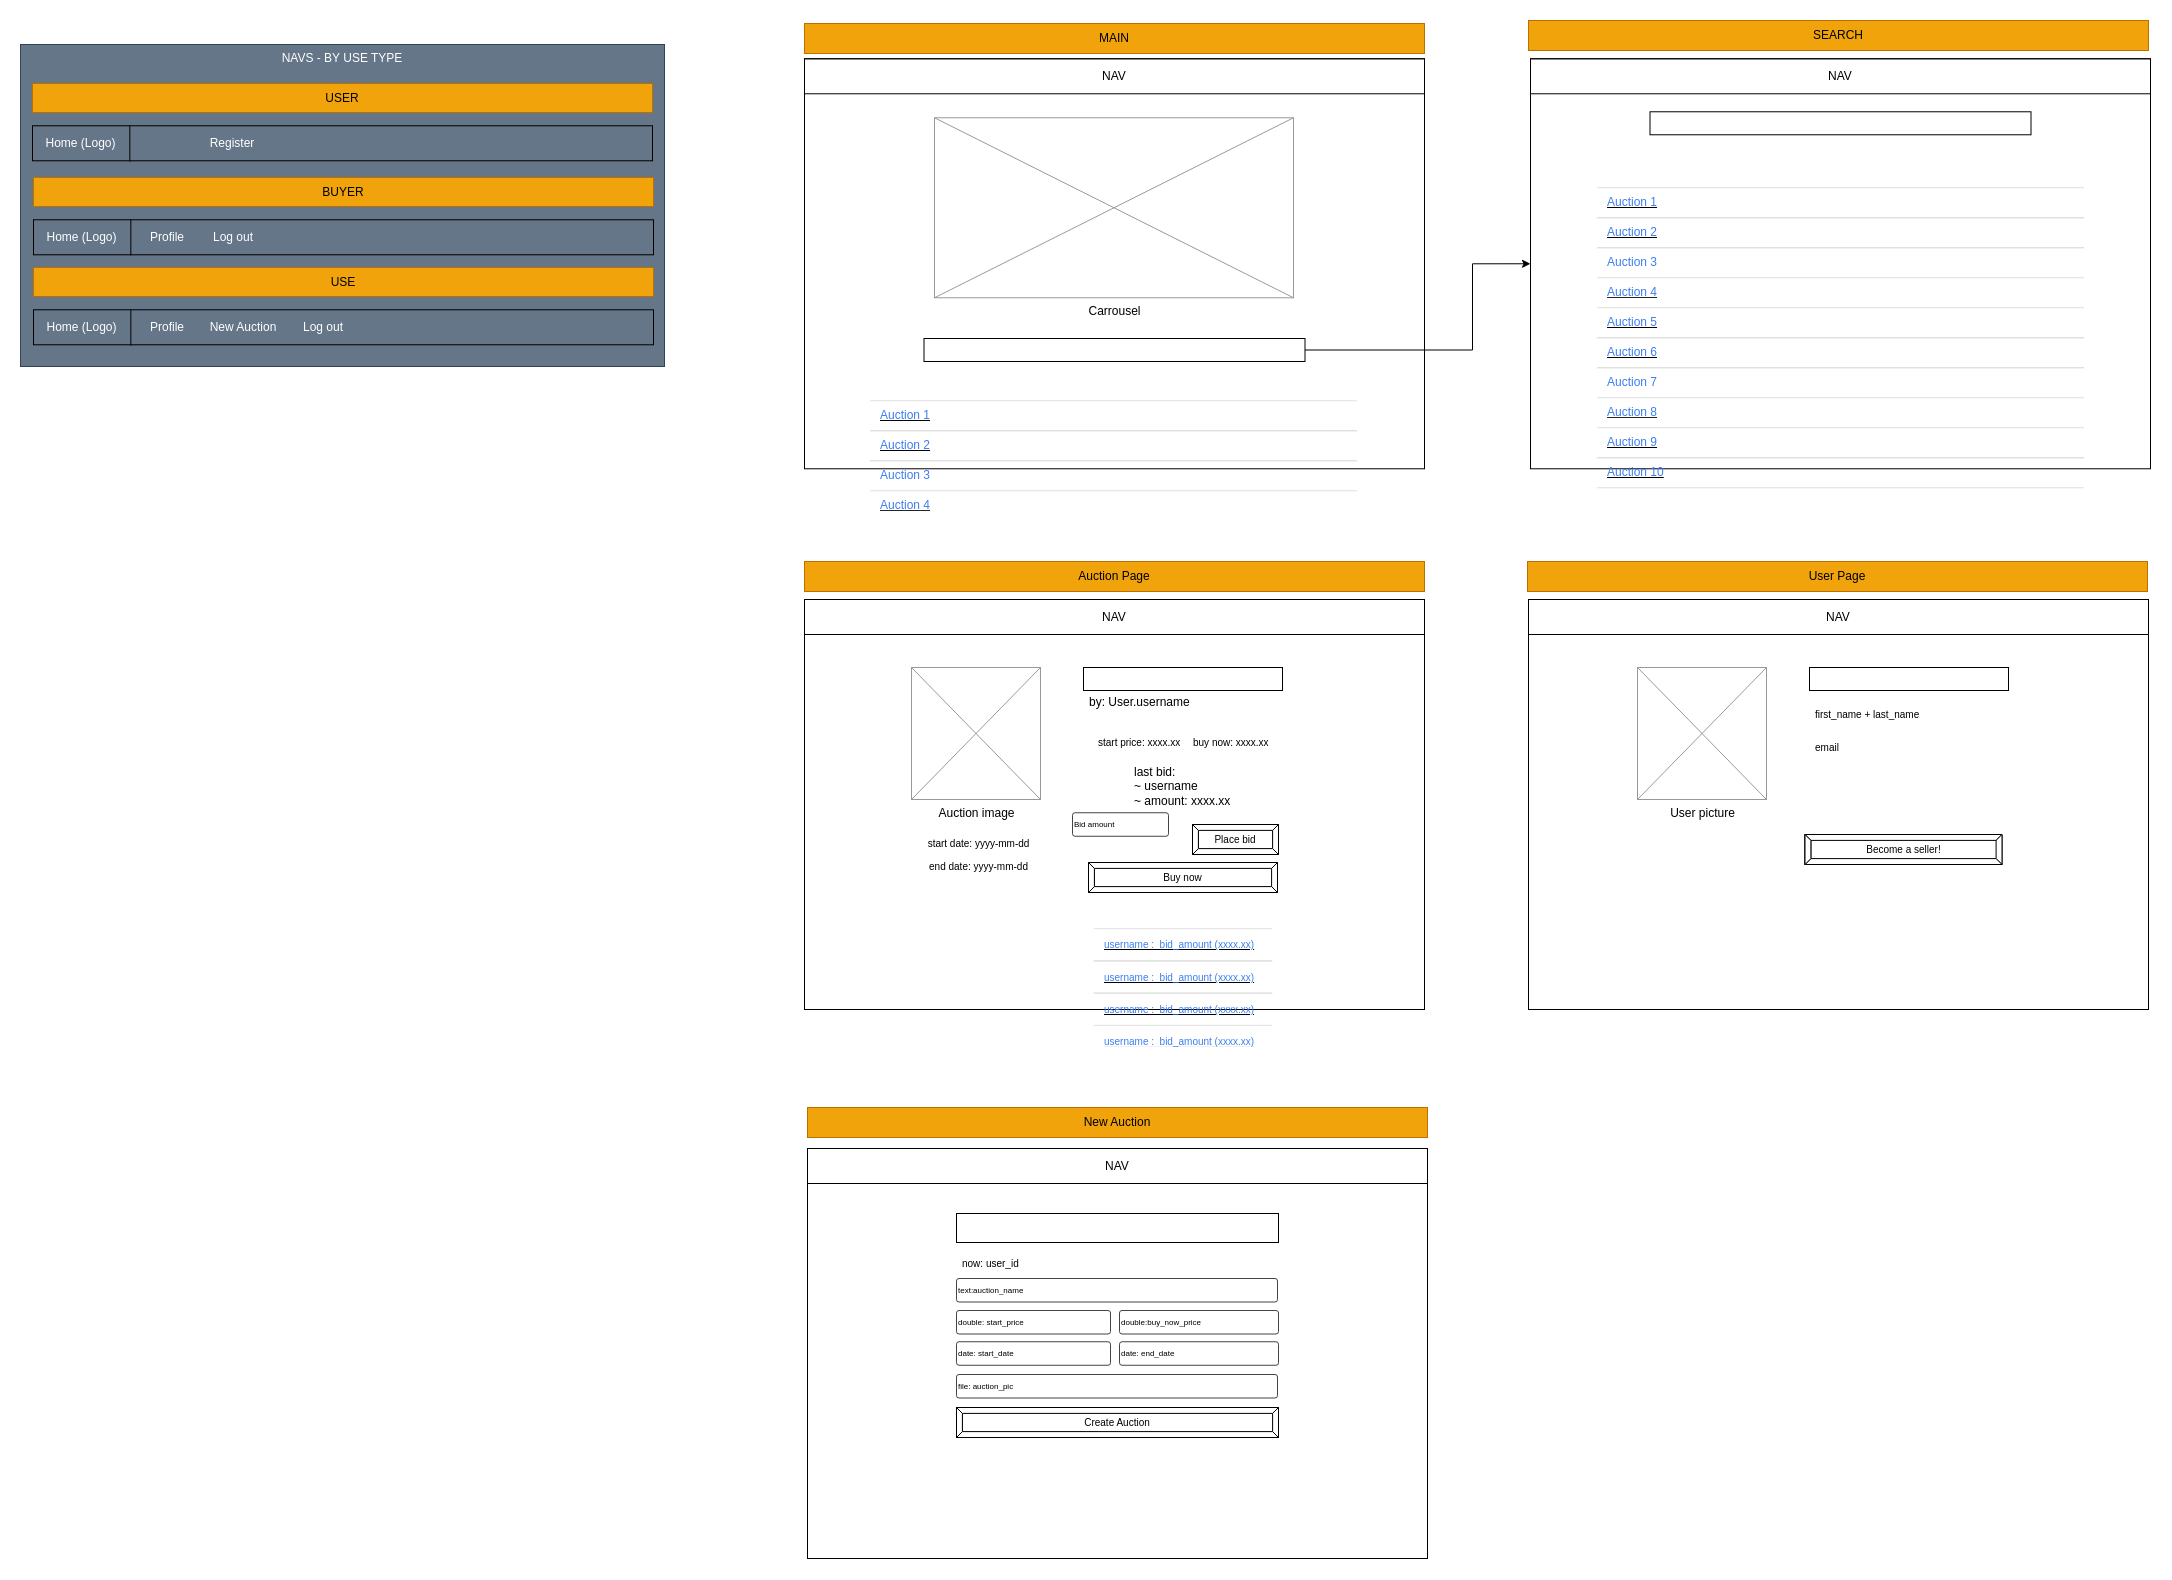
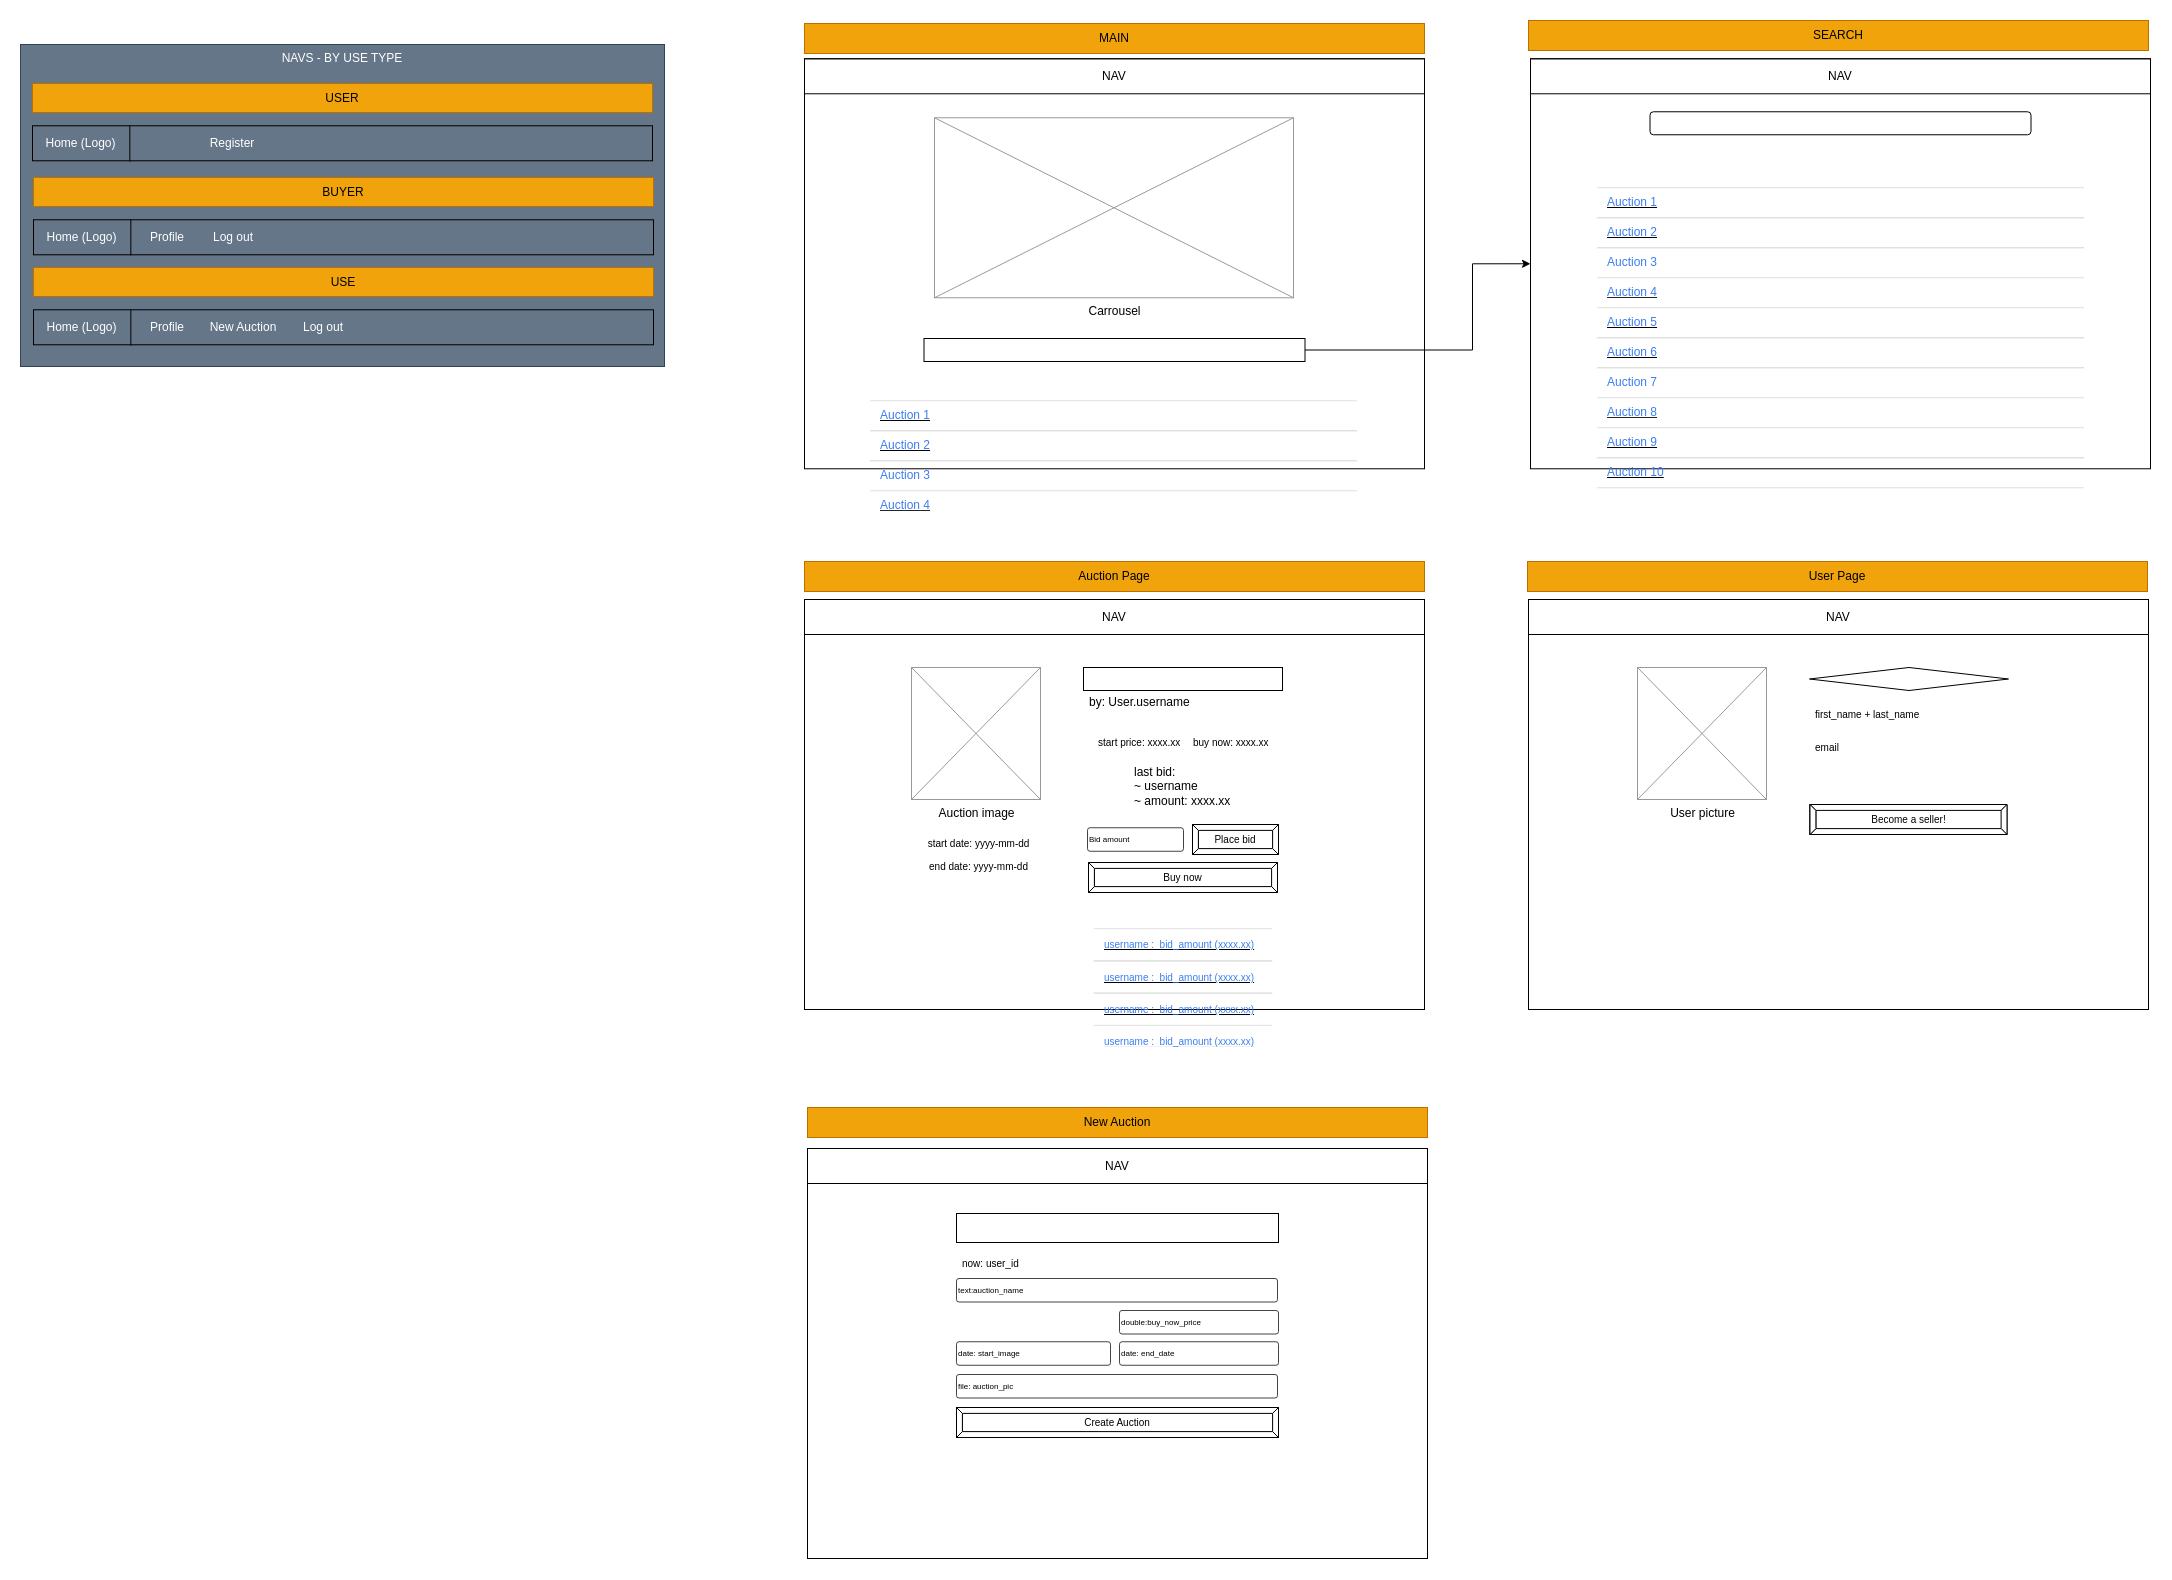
node "Search Bar <fill with search text>": shape rectangle -> rounded rectangle
node "Username": shape rectangle -> diamond
node "Bid amount": moved (1121, 825) -> (1136, 840)
node "Become a seller!": moved (1904, 850) -> (1909, 820)
node "double: start_price": removed
node "date: start_date": label "date: start_date" -> "date: start_image"
